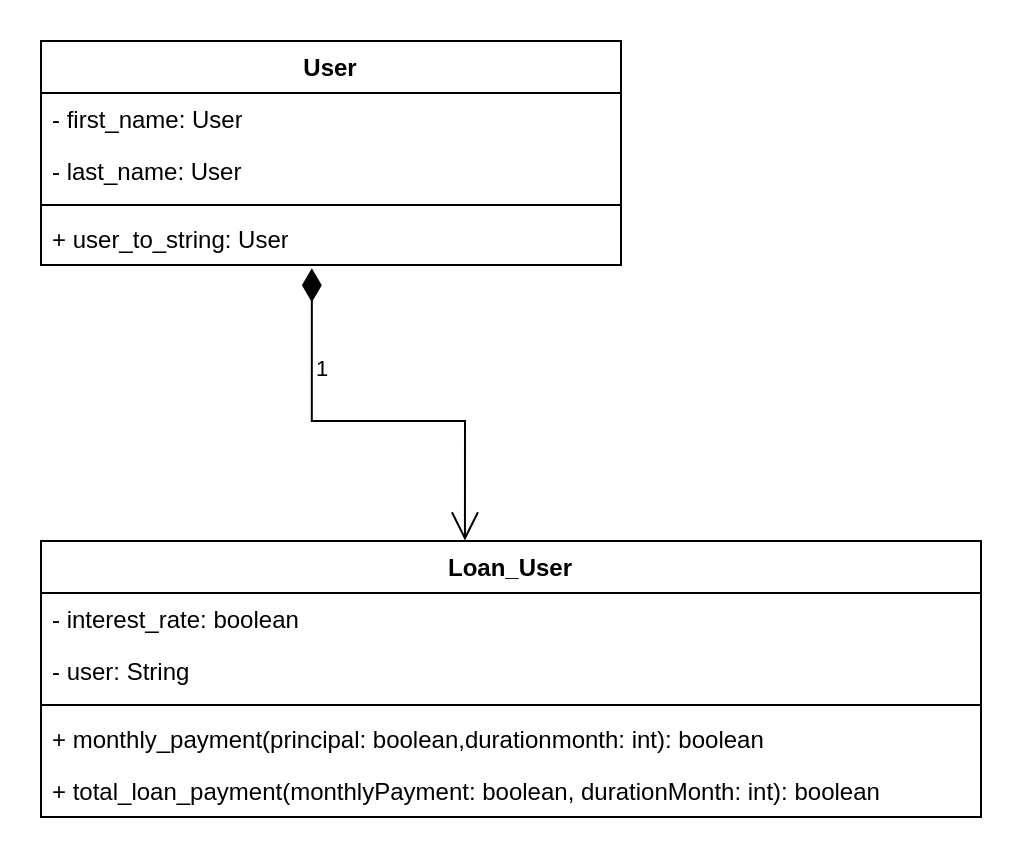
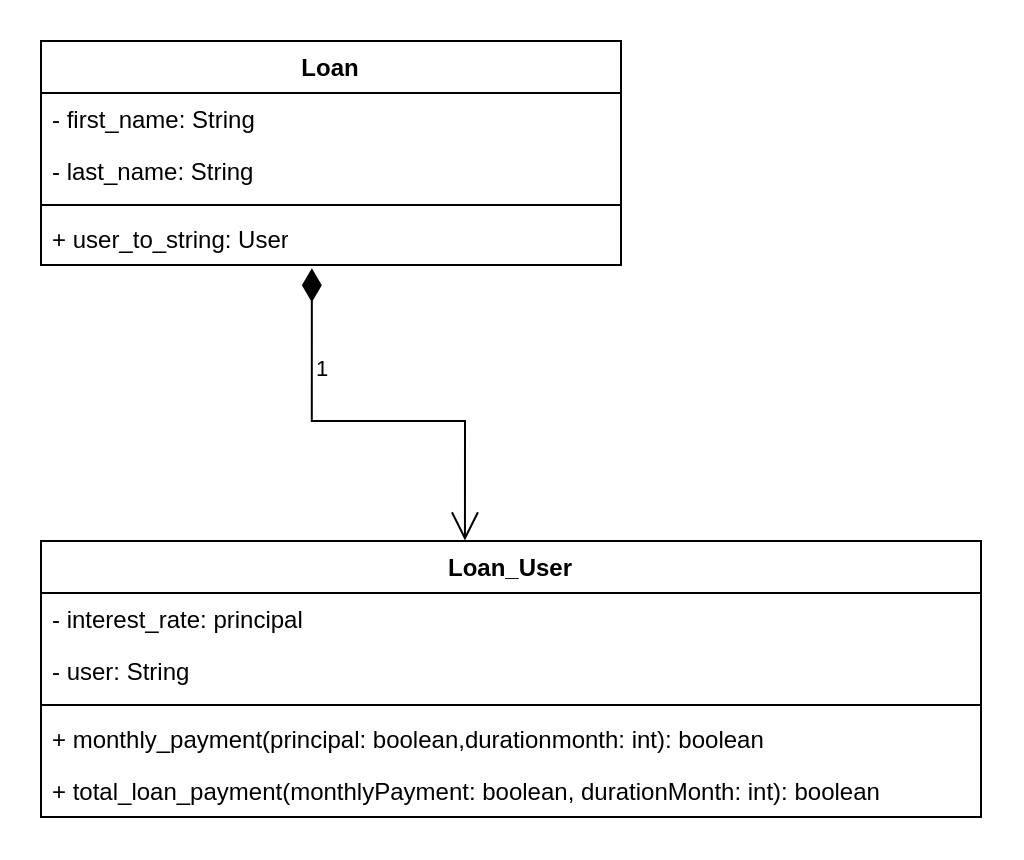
node "User": label "User" -> "Loan"
node "- first_name: User": label "- first_name: User" -> "- first_name: String"
node "- last_name: User": label "- last_name: User" -> "- last_name: String"
node "- interest_rate: boolean": label "- interest_rate: boolean" -> "- interest_rate: principal"
